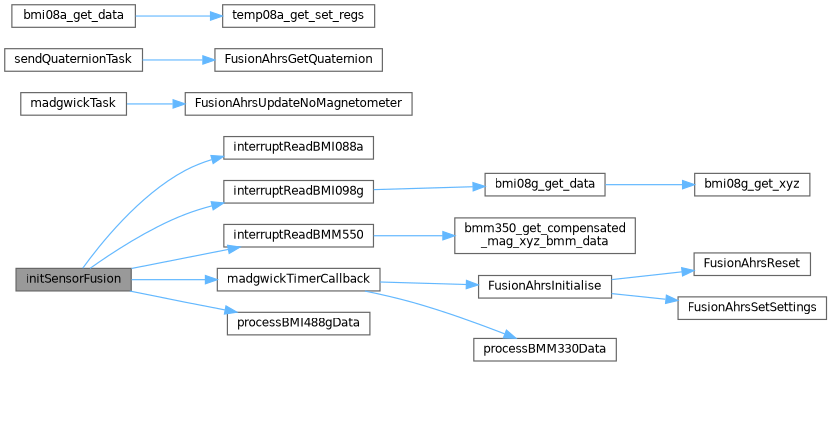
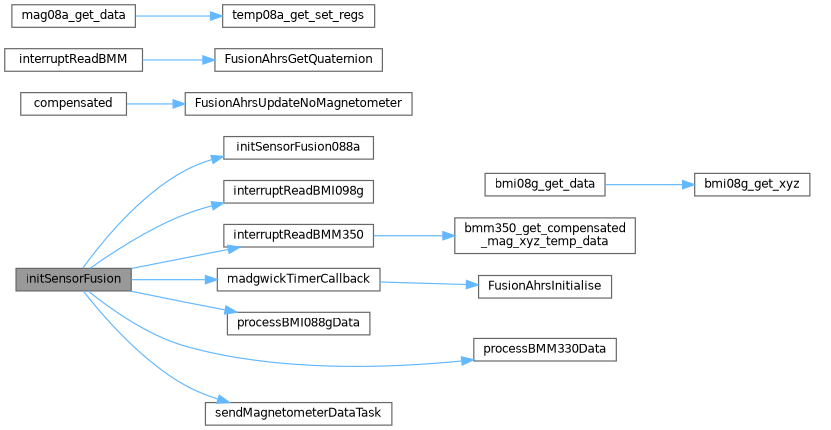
node "bmi08a_get_data": label "bmi08a_get_data" -> "mag08a_get_data"
node "sendQuaternionTask": label "sendQuaternionTask" -> "interruptReadBMM"
node "madgwickTask": label "madgwickTask" -> "compensated"
node "interruptReadBMI088a": label "interruptReadBMI088a" -> "initSensorFusion088a"
edge "interruptReadBMI098g" -> "bmi08g_get_data": removed
node "interruptReadBMM550": label "interruptReadBMM550" -> "interruptReadBMM350"
node "bmm350_get_compensated _mag_xyz_bmm_data": label "bmm350_get_compensated _mag_xyz_bmm_data" -> "bmm350_get_compensated _mag_xyz_temp_data"
node "FusionAhrsReset": removed
node "FusionAhrsSetSettings": removed
edge "madgwickTimerCallback" -> "processBMM330Data": now "initSensorFusion" -> "processBMM330Data"
node "processBMI488gData": label "processBMI488gData" -> "processBMI088gData"
node "sendMagnetometerDataTask": added
